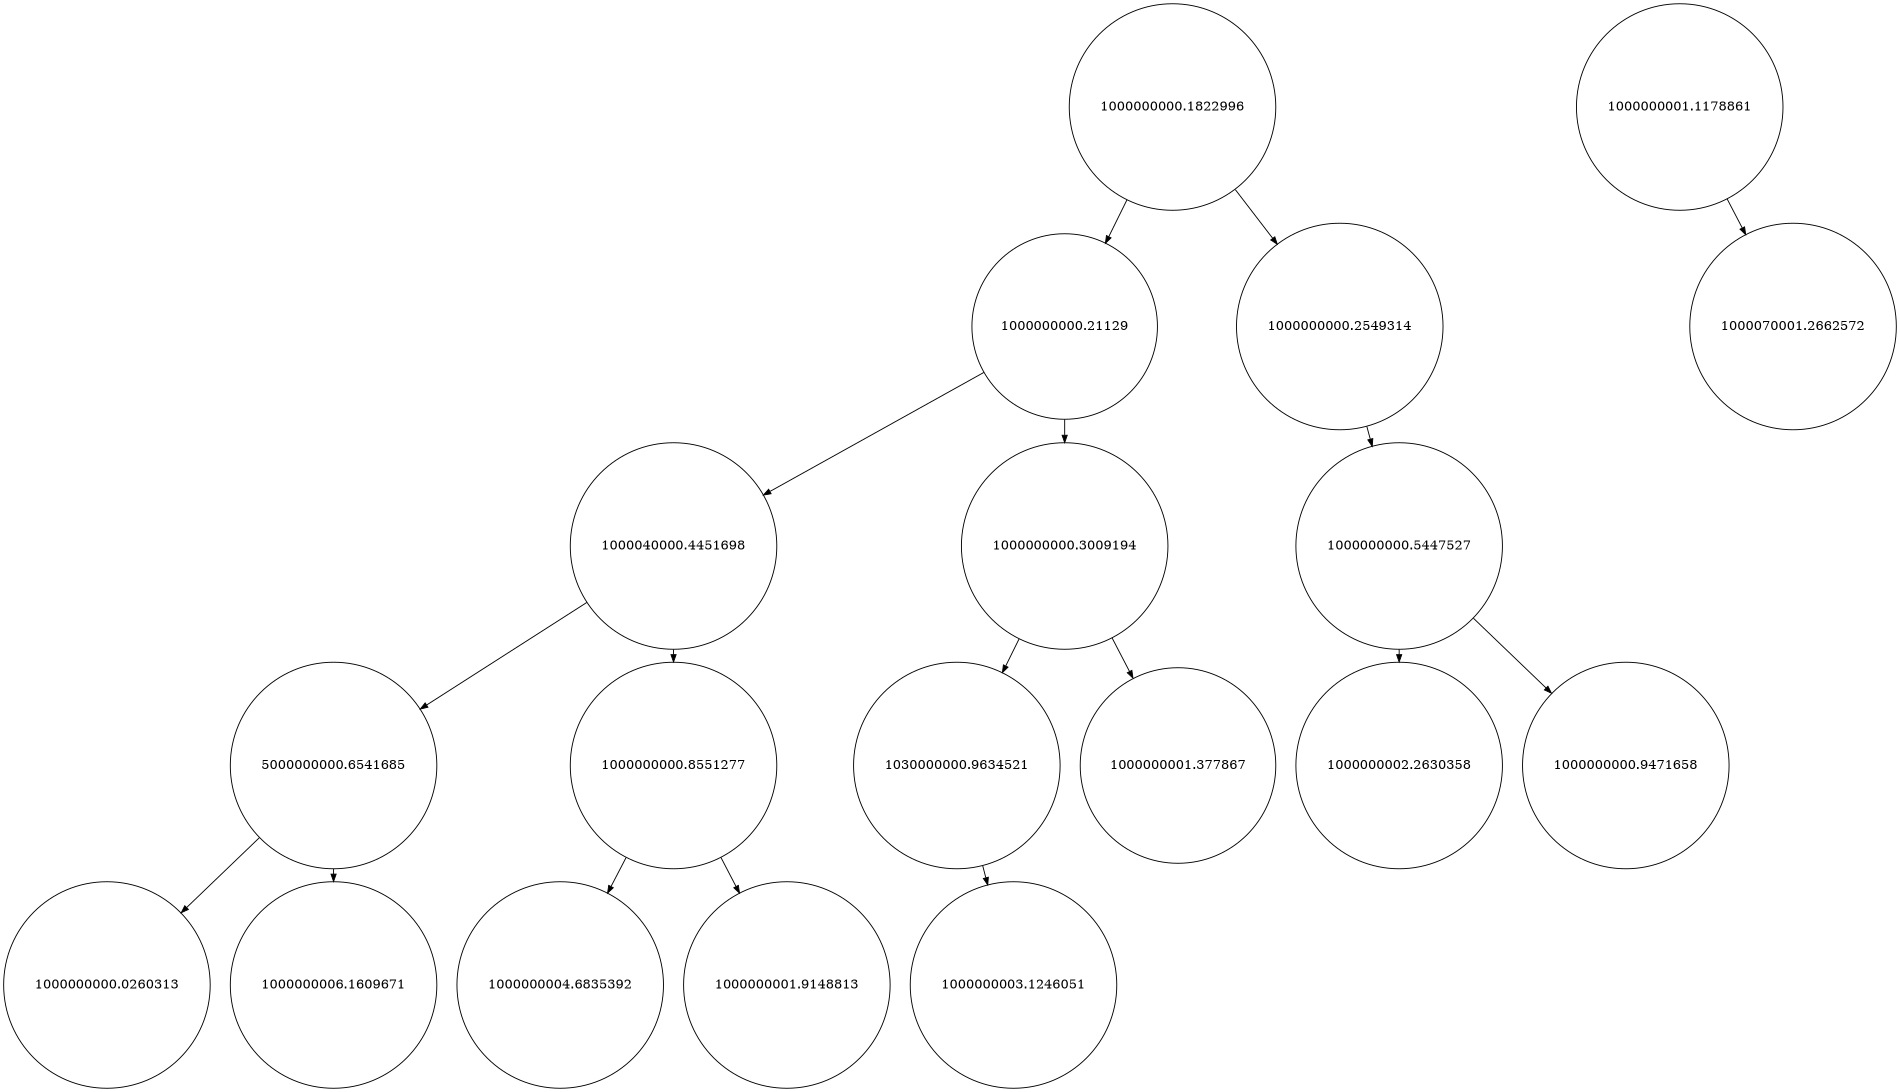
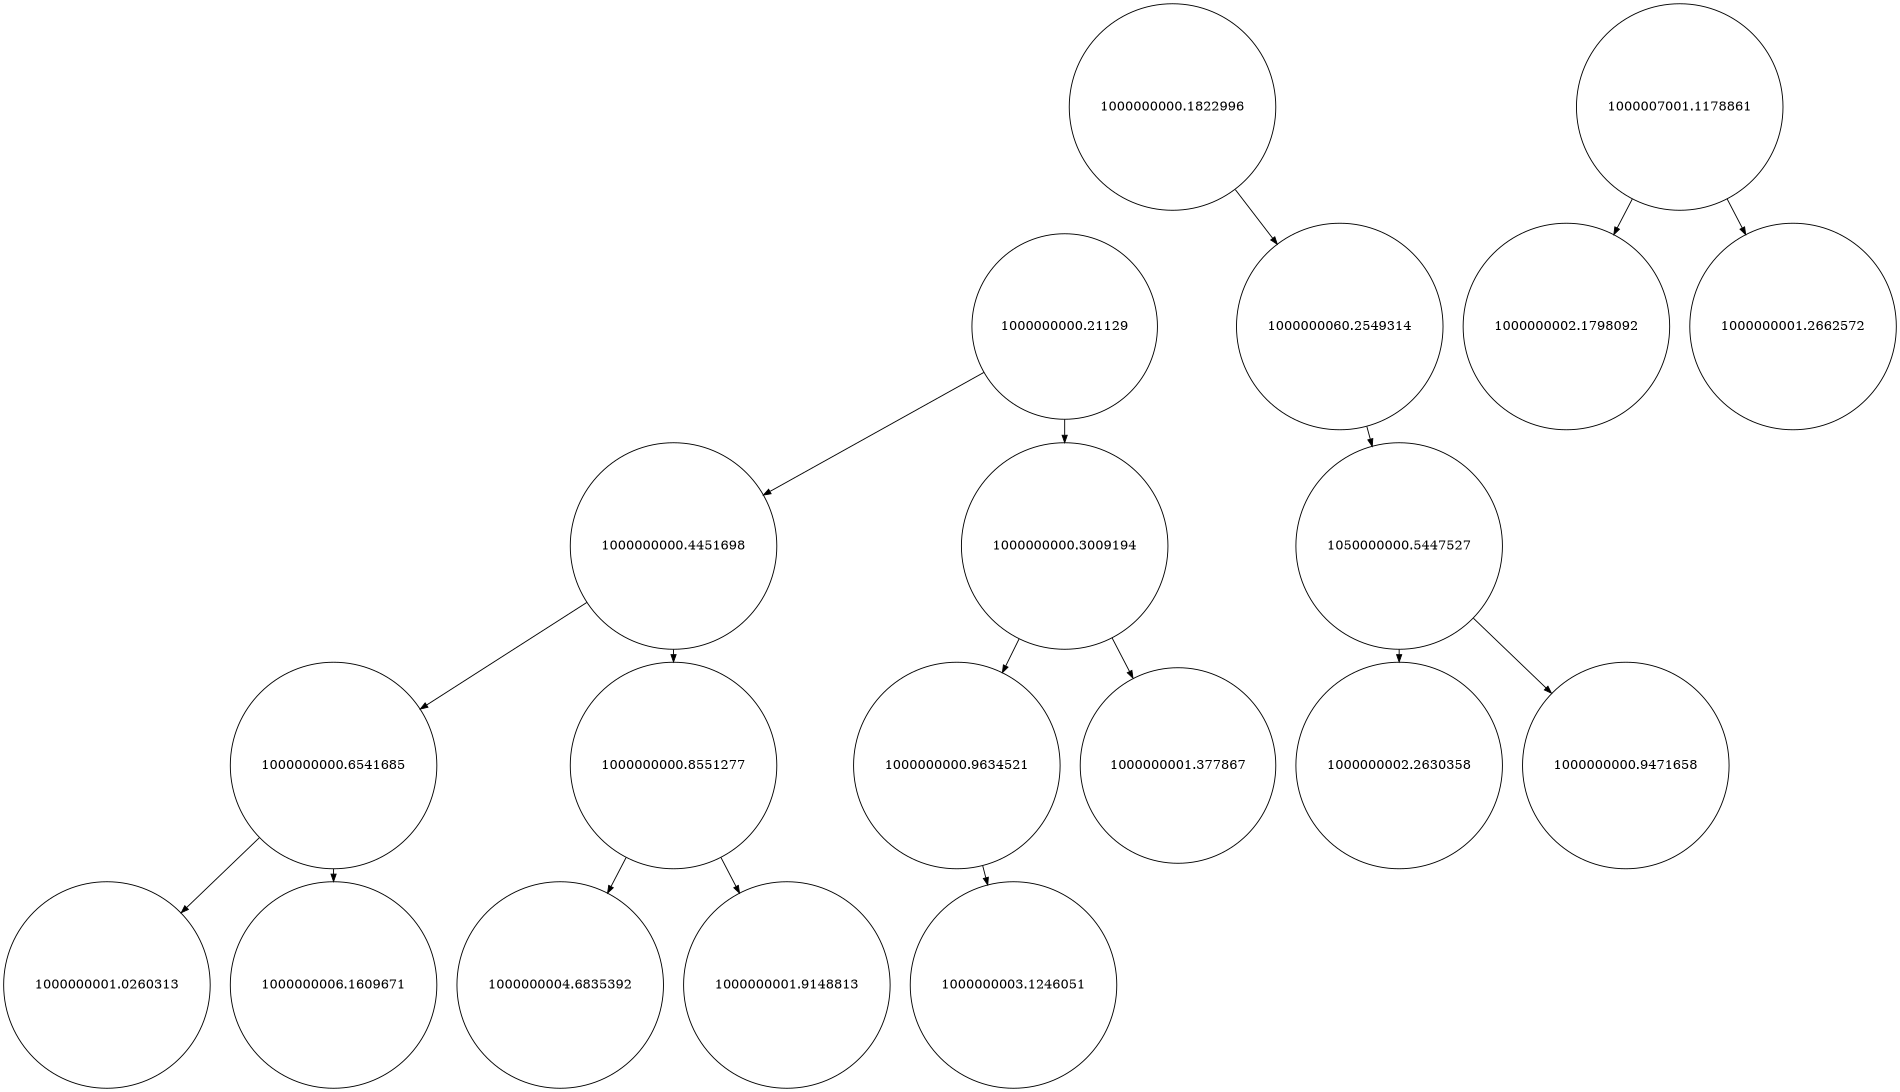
node "1000000001.1178861": label "1000000001.1178861" -> "1000007001.1178861"
edge "1000000000.1822996" -> "1000000000.21129": removed
node "1000000000.2549314": label "1000000000.2549314" -> "1000000060.2549314"
node "1000000002.1798092": added
node "1000070001.2662572": label "1000070001.2662572" -> "1000000001.2662572"
node "1000040000.4451698": label "1000040000.4451698" -> "1000000000.4451698"
node "1000000000.5447527": label "1000000000.5447527" -> "1050000000.5447527"
node "5000000000.6541685": label "5000000000.6541685" -> "1000000000.6541685"
node "1030000000.9634521": label "1030000000.9634521" -> "1000000000.9634521"
node "1000000000.0260313": label "1000000000.0260313" -> "1000000001.0260313"
